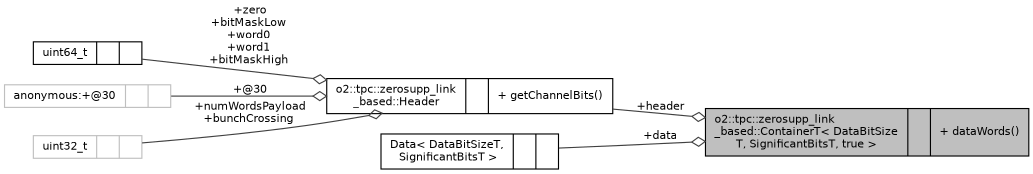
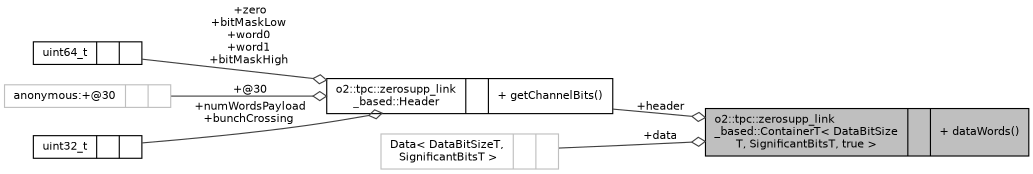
node "uint32_t": color grey75 -> black
node "Data< DataBitSizeT,": color black -> grey75
